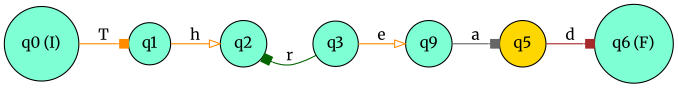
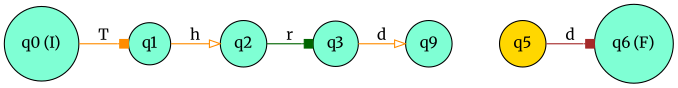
edge "q3" -> "q9": label "e" -> "d"
edge "q9" -> "q5": removed, label "a"
edge "q3" -> "q2": reversed
